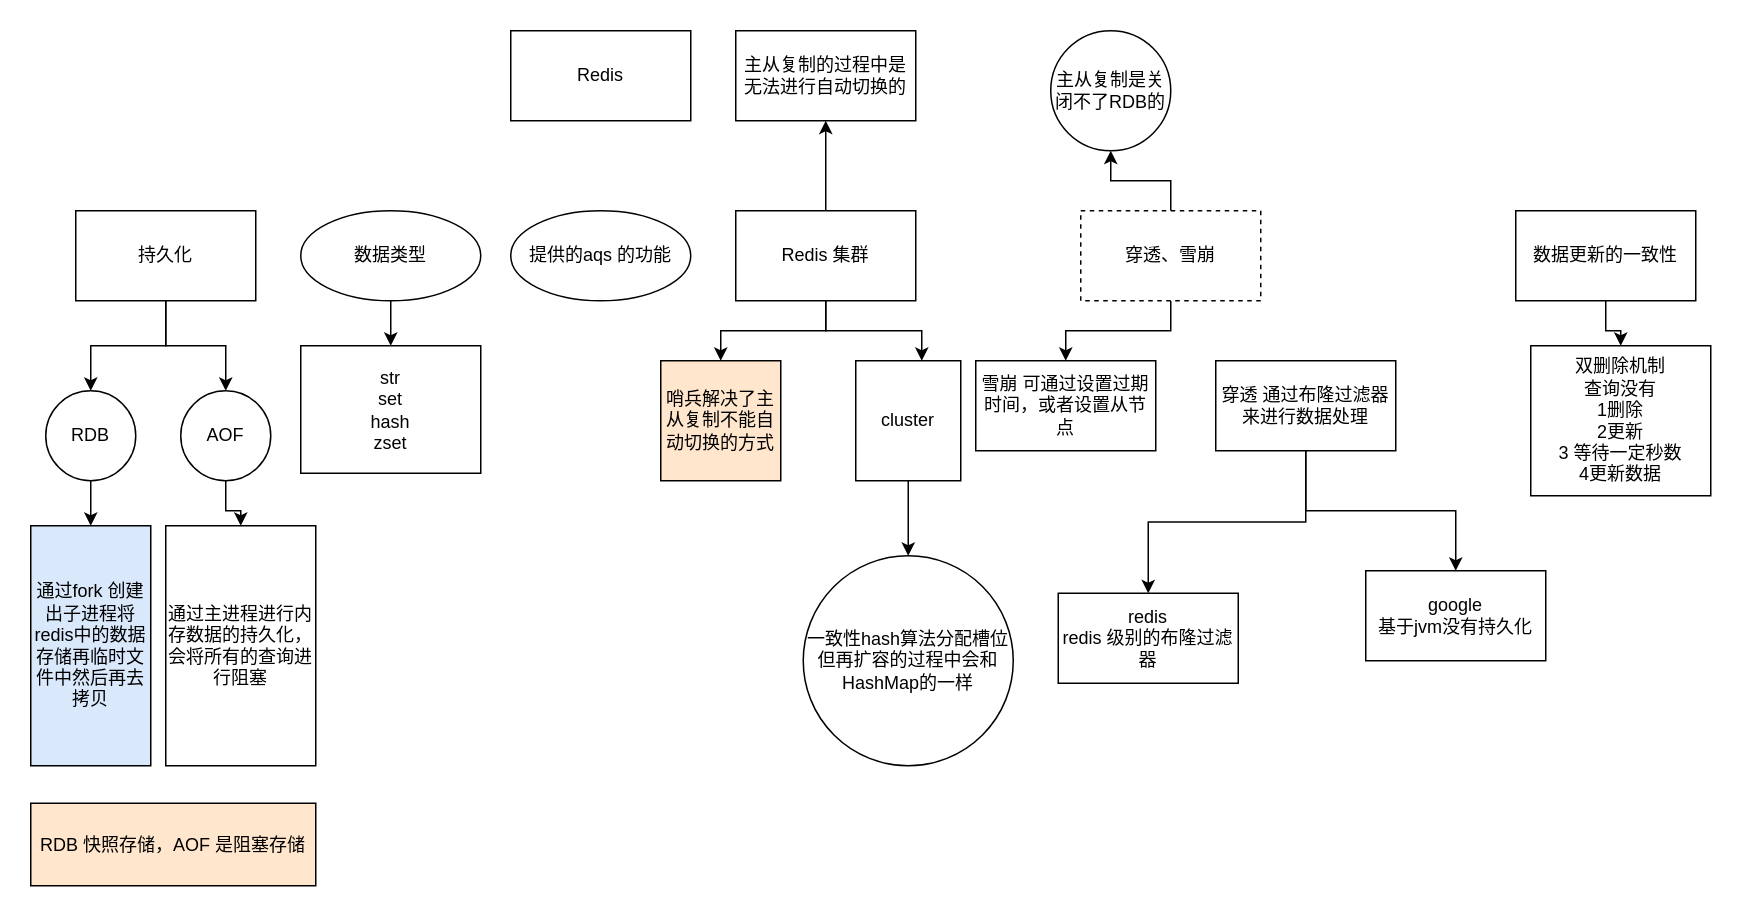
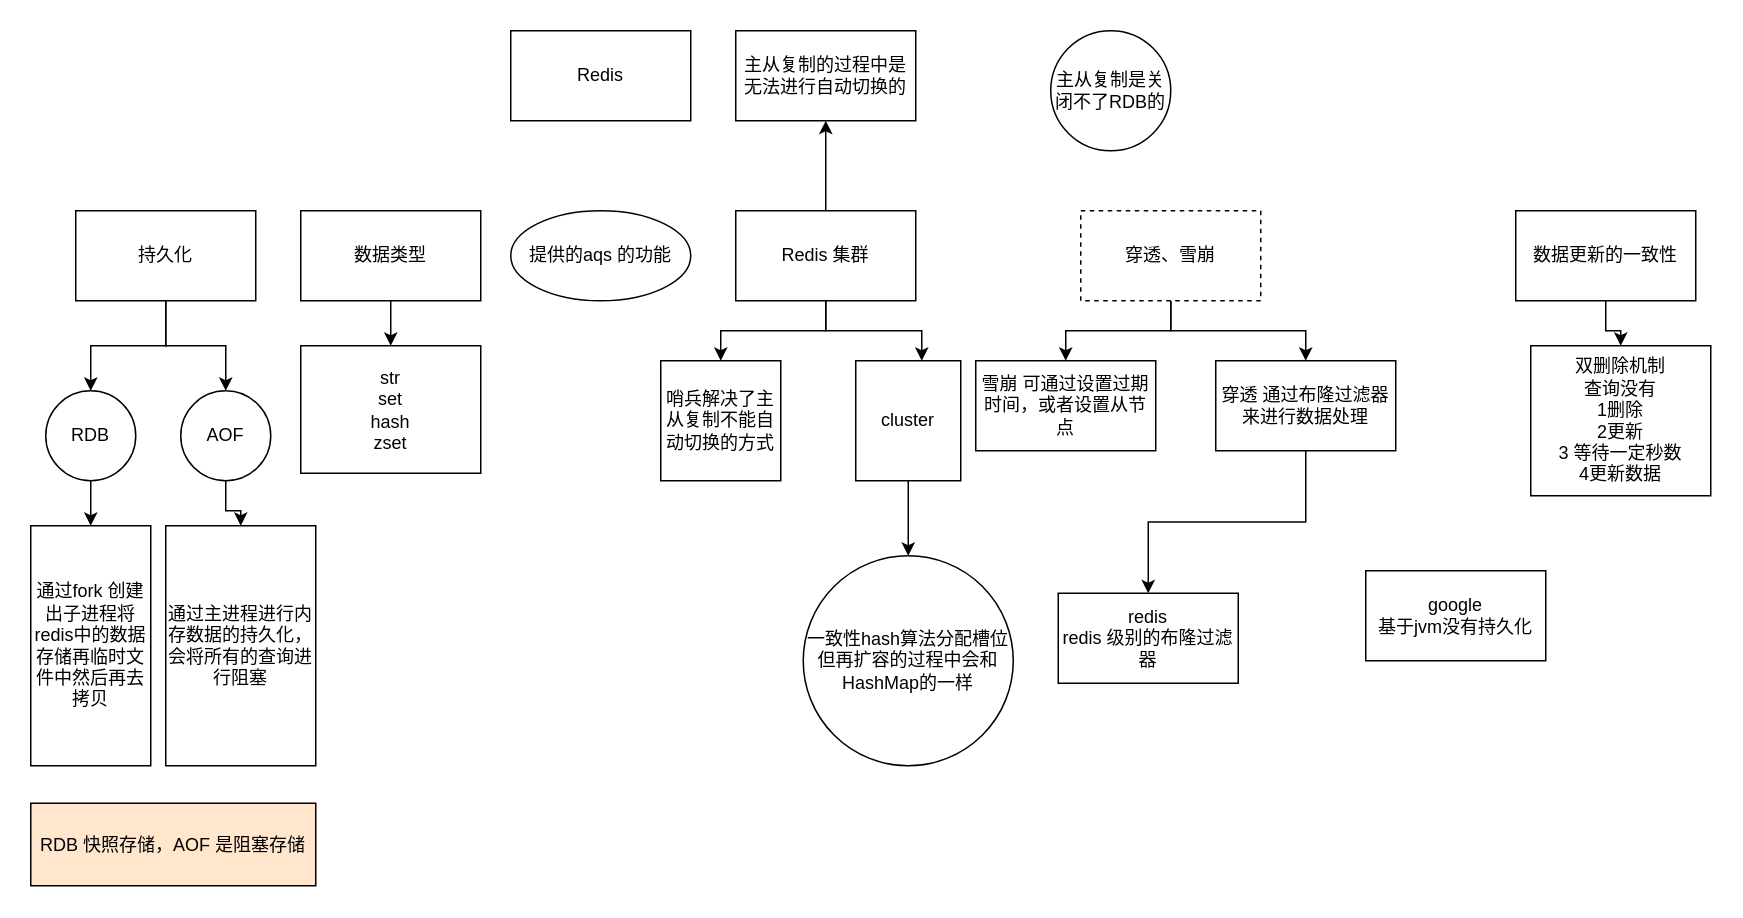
edge "穿透、雪崩" -> "主从复制是关闭不了RDB的": now "穿透、雪崩" -> "穿透 通过布隆过滤器来进行数据处理"
node "数据类型": shape ellipse -> rectangle
node "哨兵解决了主从复制不能自动切换的方式": fillcolor #ffe6cc -> #ffffff
edge "穿透 通过布隆过滤器来进行数据处理" -> "google 基于jvm没有持久化": removed
node "通过fork 创建出子进程将redis中的数据存储再临时文件中然后再去拷贝": fillcolor #dae8fc -> #ffffff
